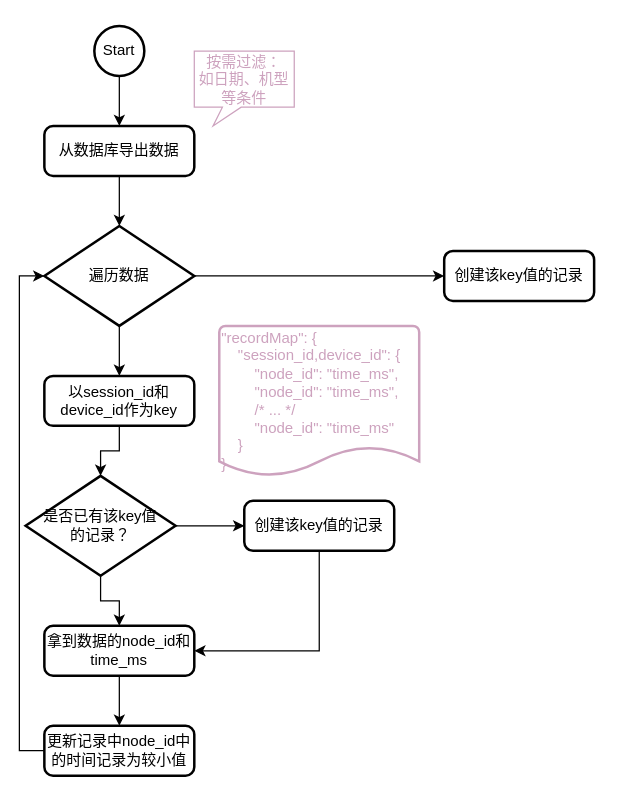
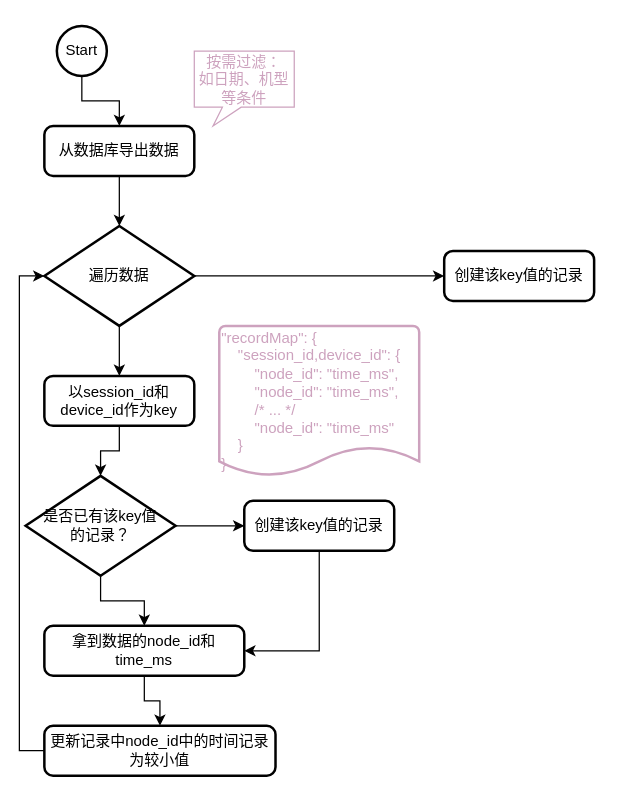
node "Start": moved (119, 51) -> (82, 51)
node "拿到数据的node_id和time_ms": size 150x50 -> 200x50
node "更新记录中node_id中的时间记录为较小值": size 150x50 -> 231x50
